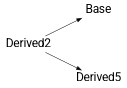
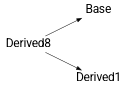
node "Derived2": label "Derived2" -> "Derived8"
node "Derived5": label "Derived5" -> "Derived1"
